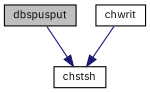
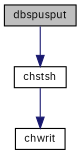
edge "chwrit" -> "chstsh": reversed
